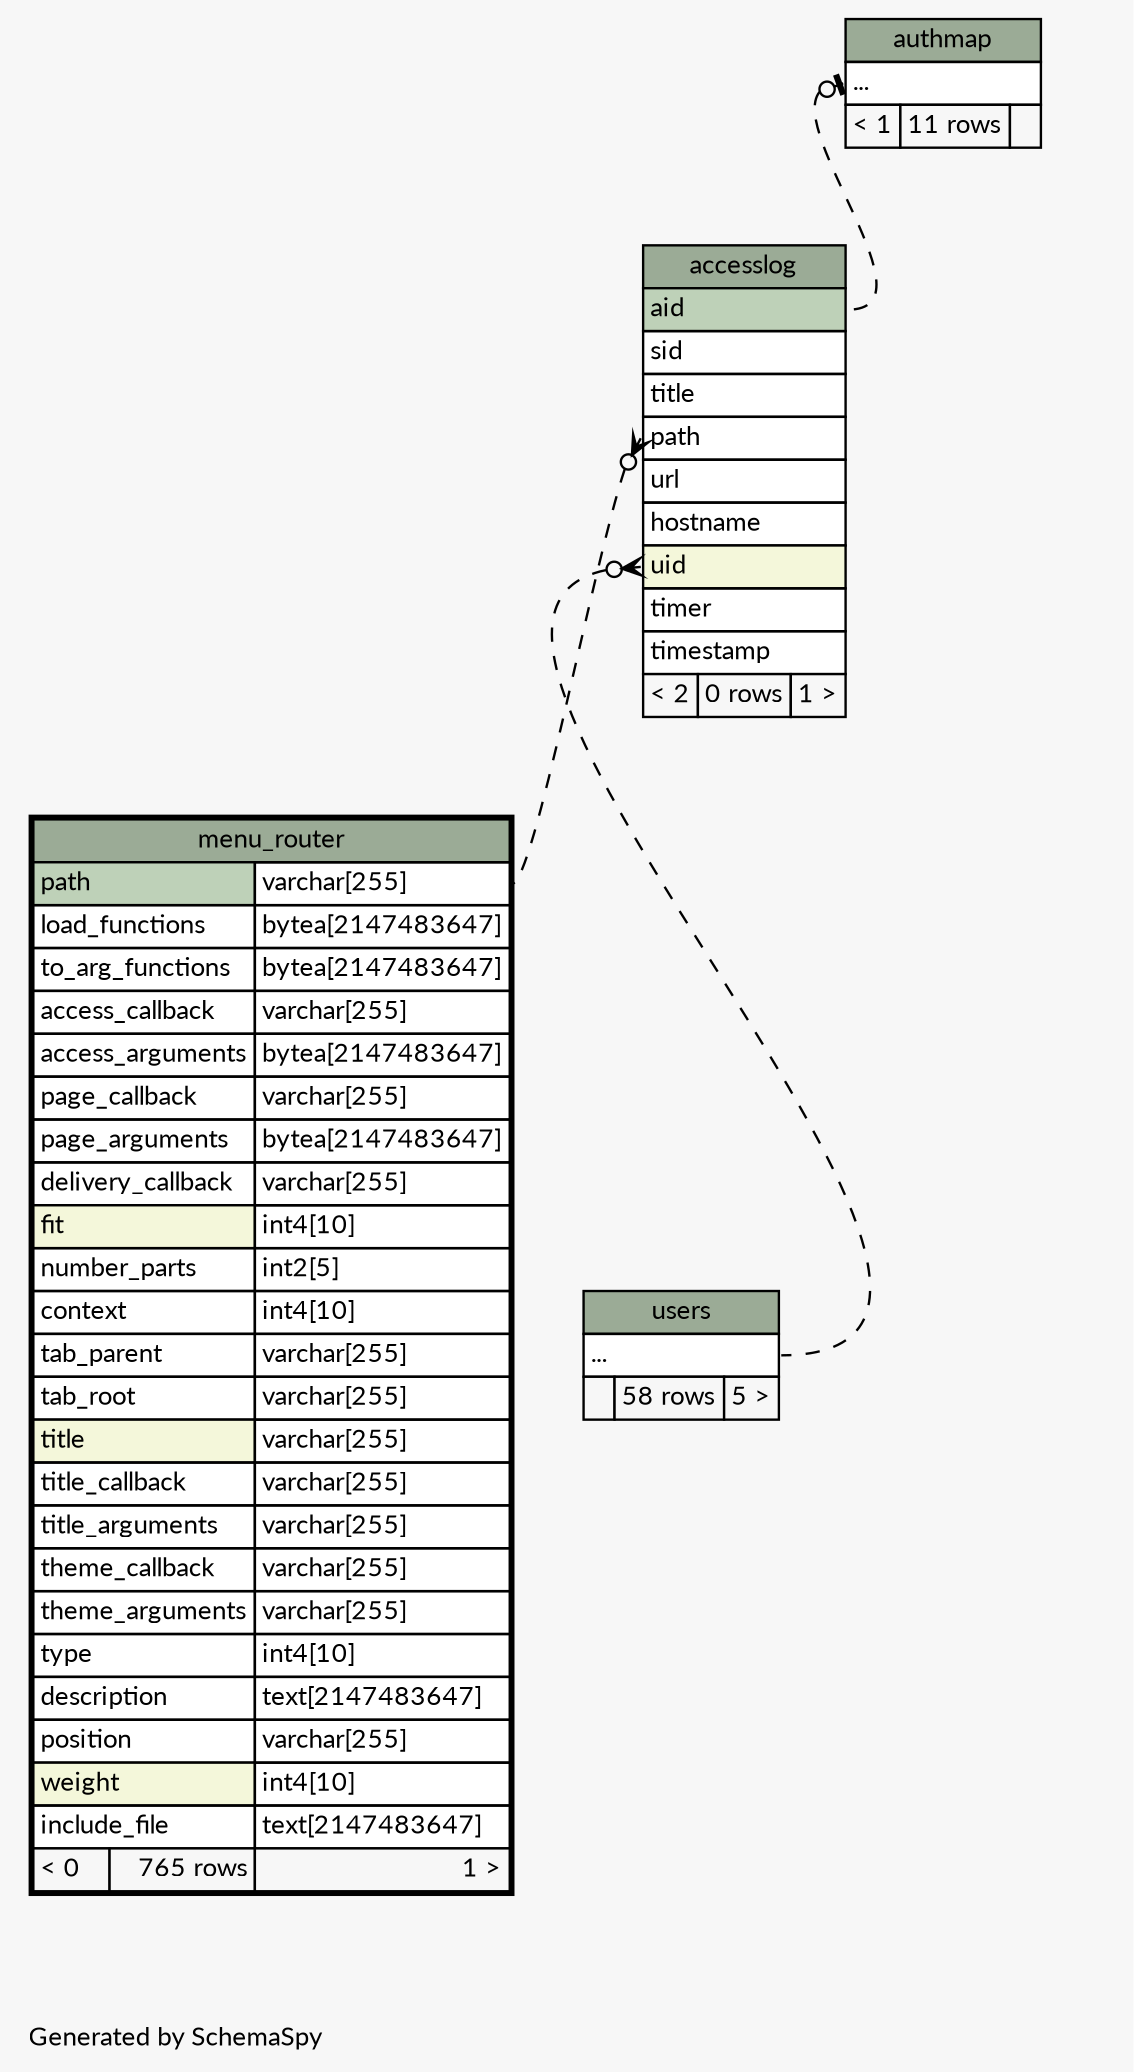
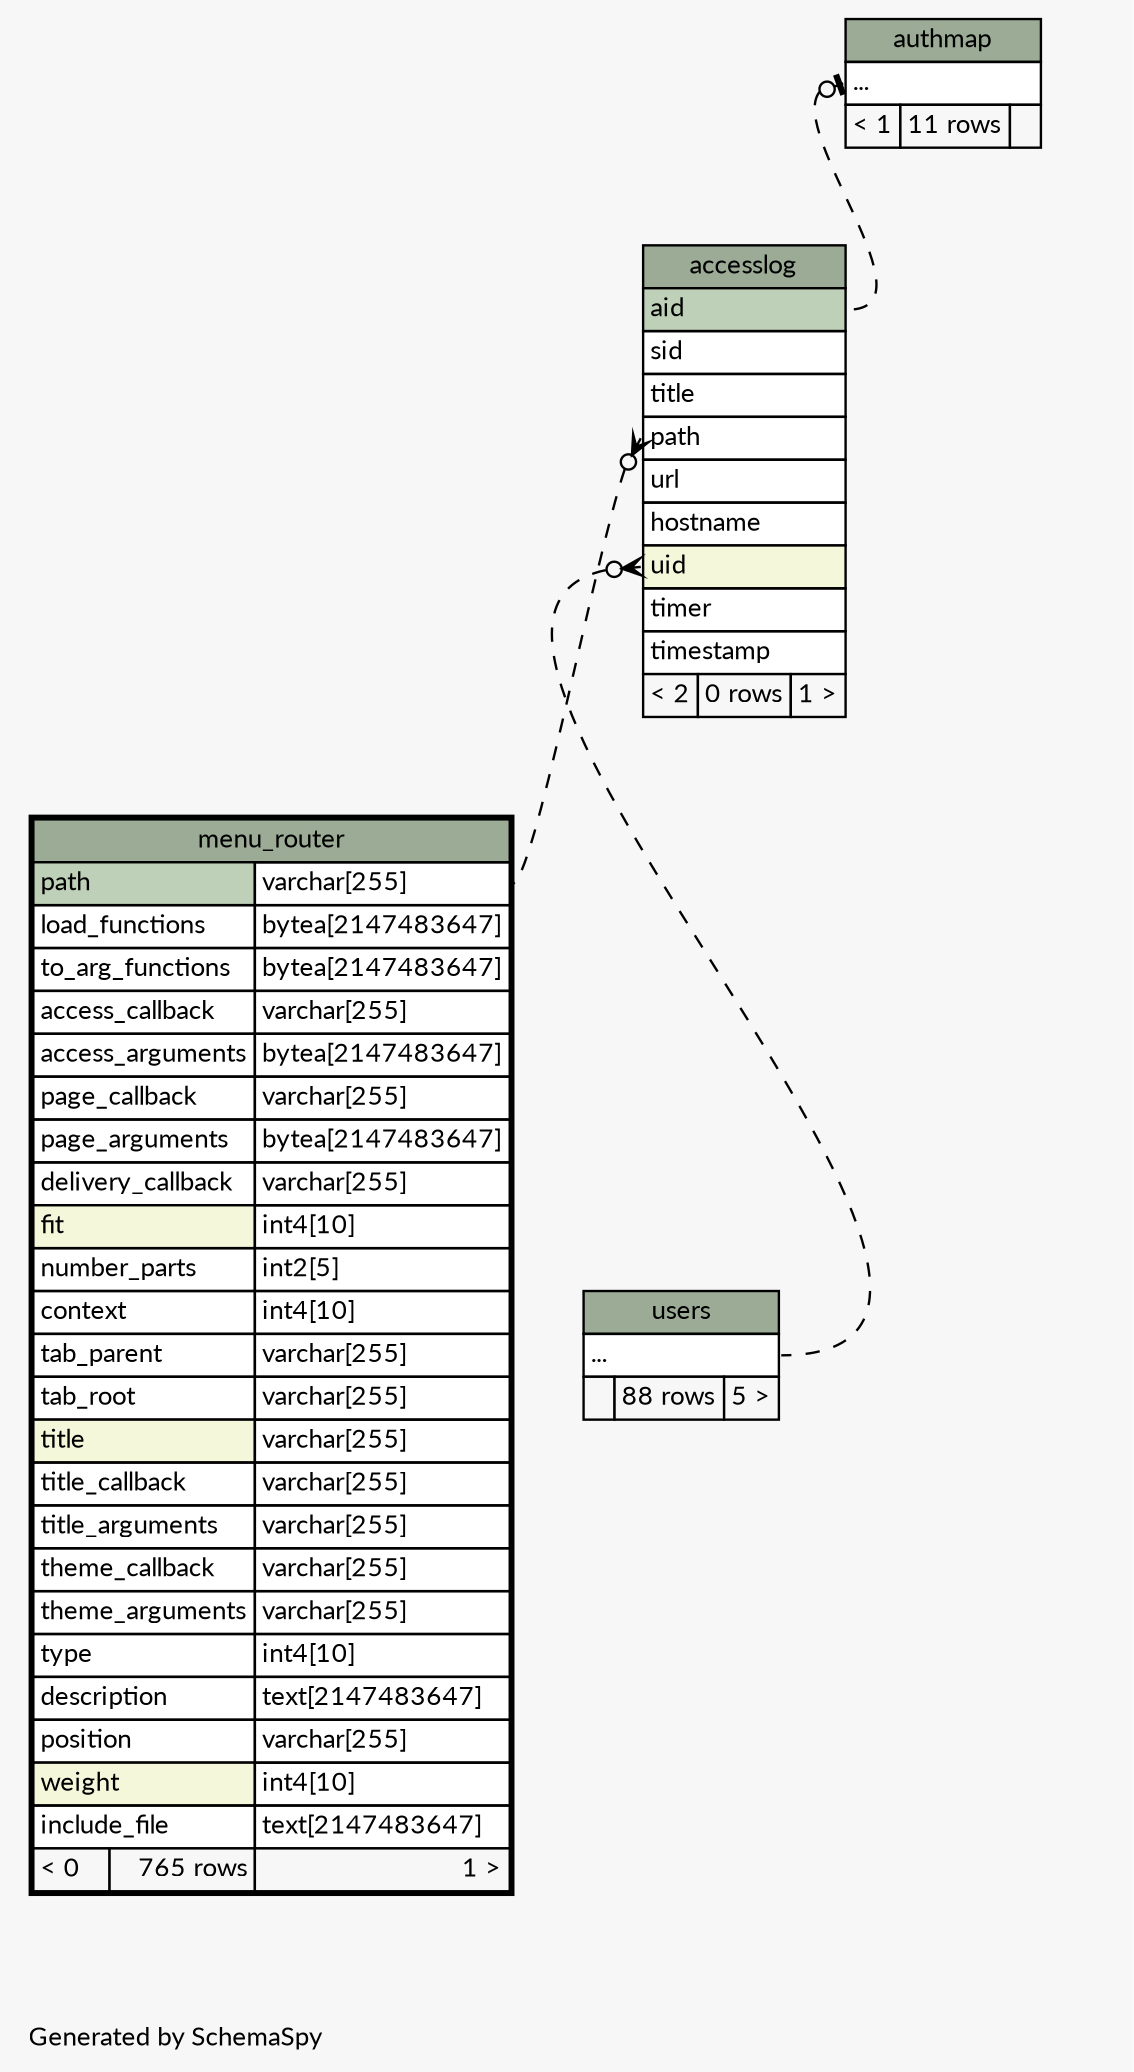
node "users": text "58 rows" -> "88 rows"
